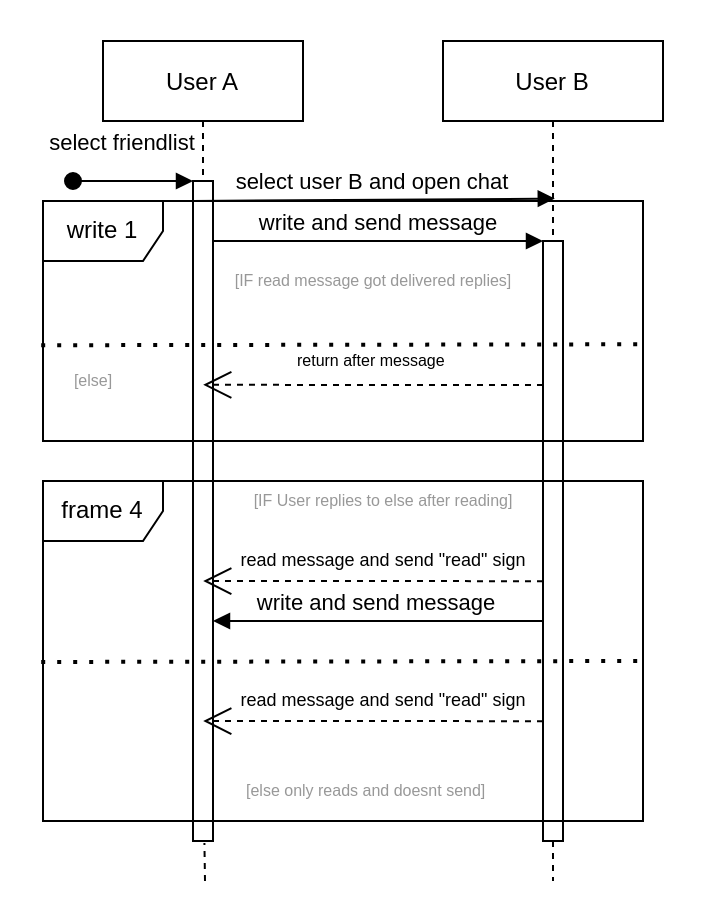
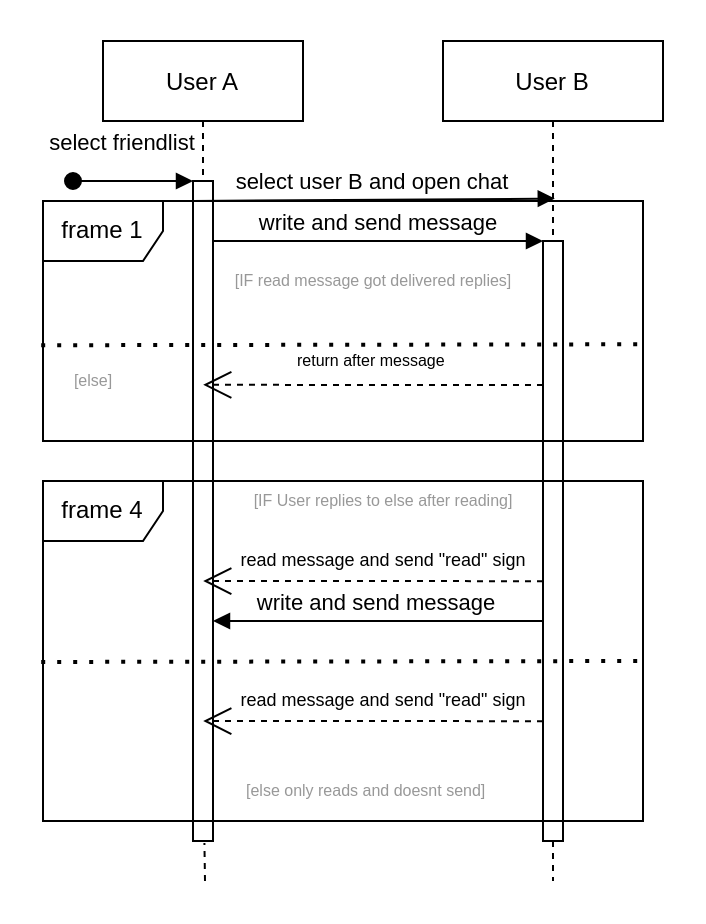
node "write 1": label "write 1" -> "frame 1"
